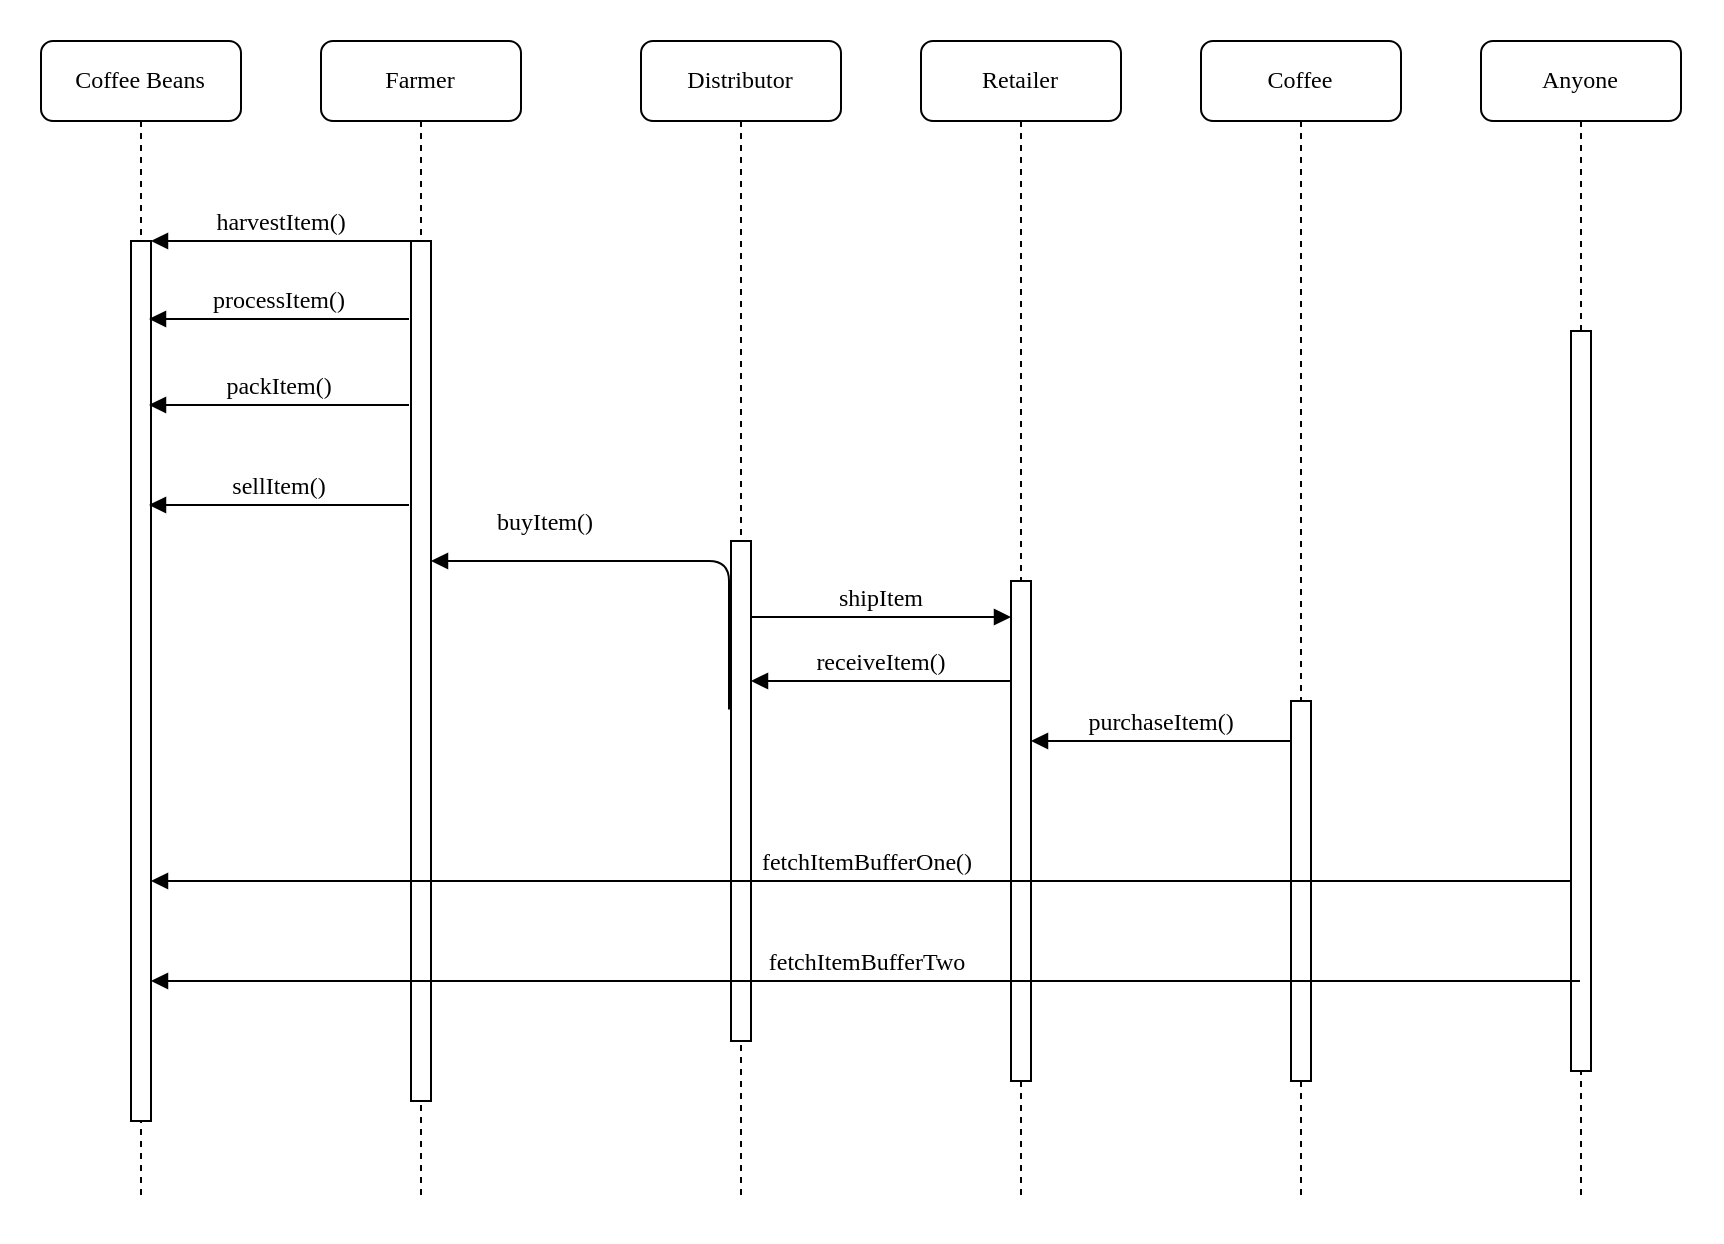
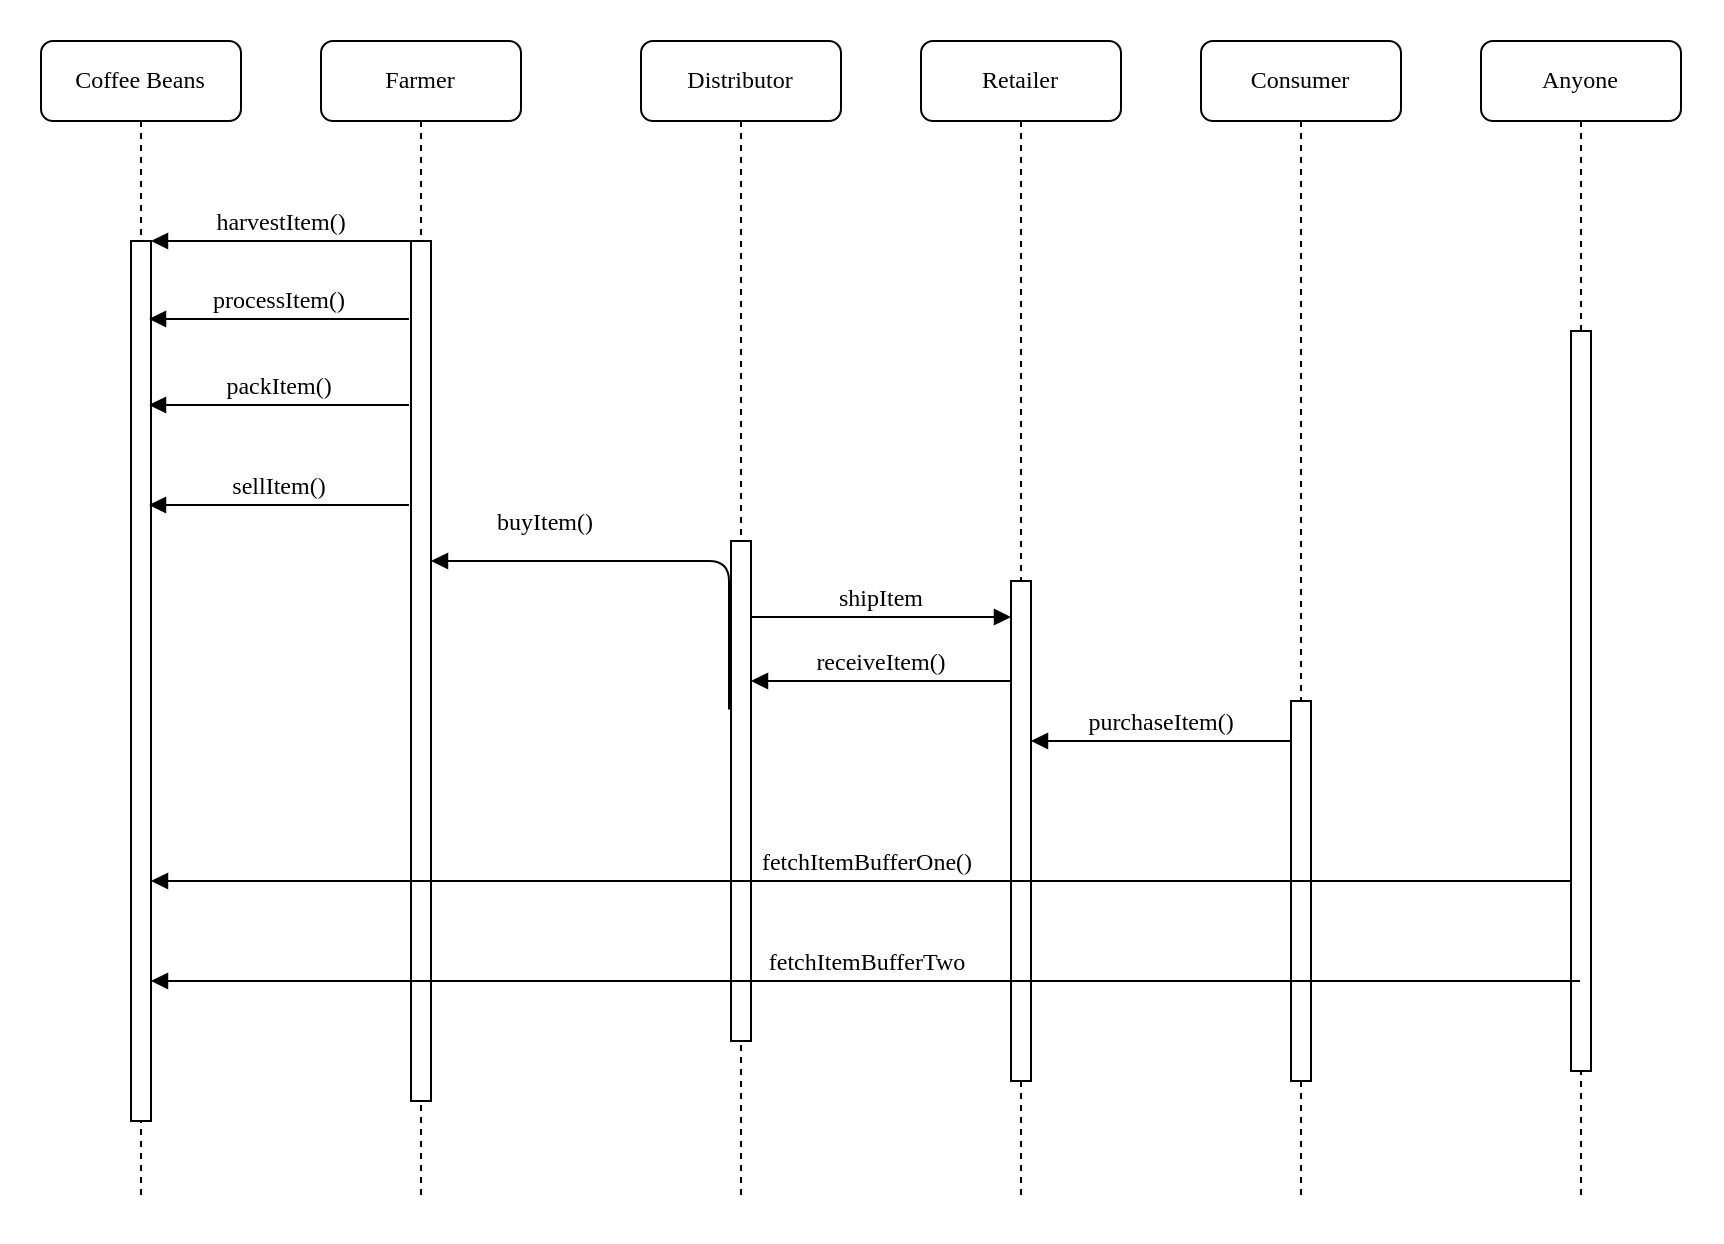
node "Coffee": label "Coffee" -> "Consumer"
